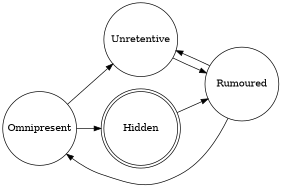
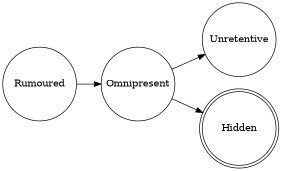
edge "Rumoured" -> "Unretentive": removed
edge "Unretentive" -> "Rumoured": removed
edge "Hidden" -> "Rumoured": removed
